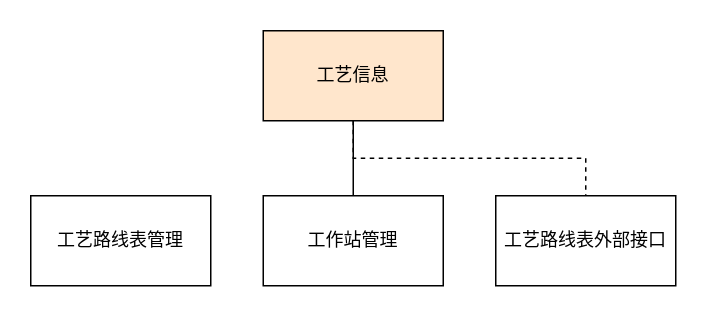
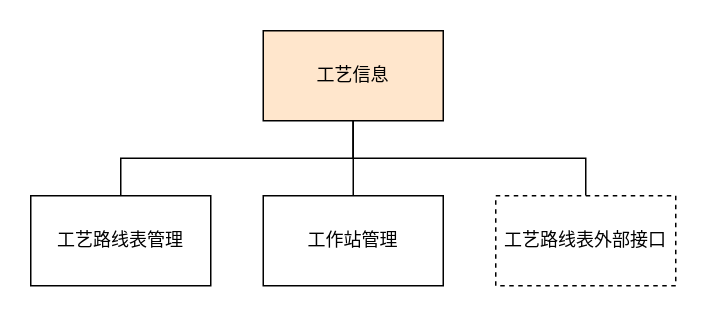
edge "工艺信息" -- "工艺路线表管理": added
edge "工艺信息" -- "工艺路线表外部接口": style dashed -> solid
node "工艺路线表外部接口": style solid -> dashed
